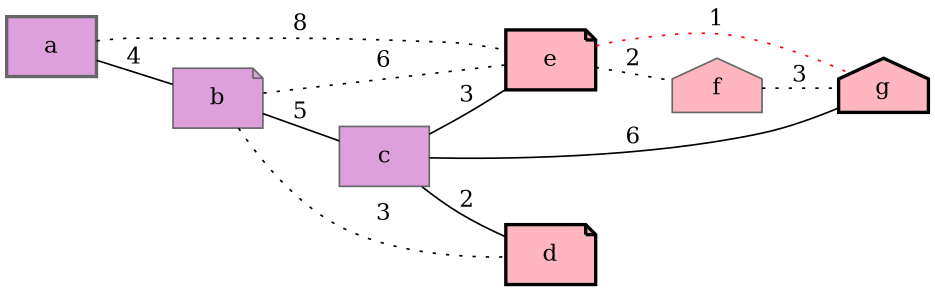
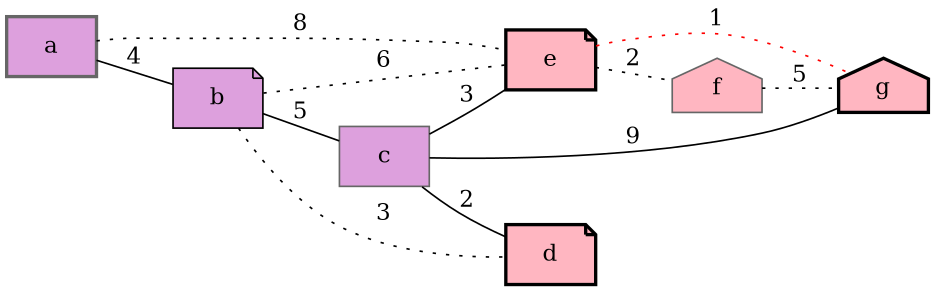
edge "f" -- "g": label "3" -> "5"
node "b": color gray40 -> black
edge "g" -- "c": label "6" -> "9"
